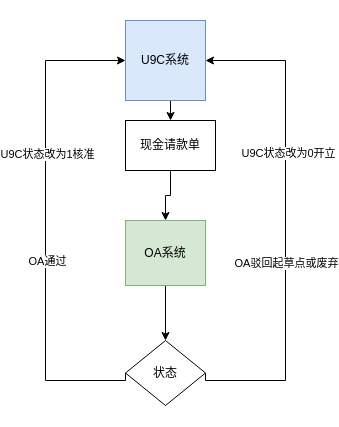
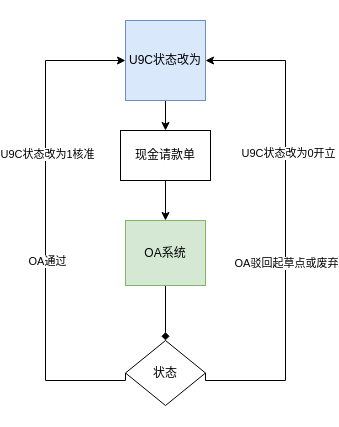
node "U9C系统": label "U9C系统" -> "U9C状态改为"
node "现金请款单": moved (171, 146) -> (166, 156)
edge "OA系统" -> "状态": arrowhead classic -> diamond
